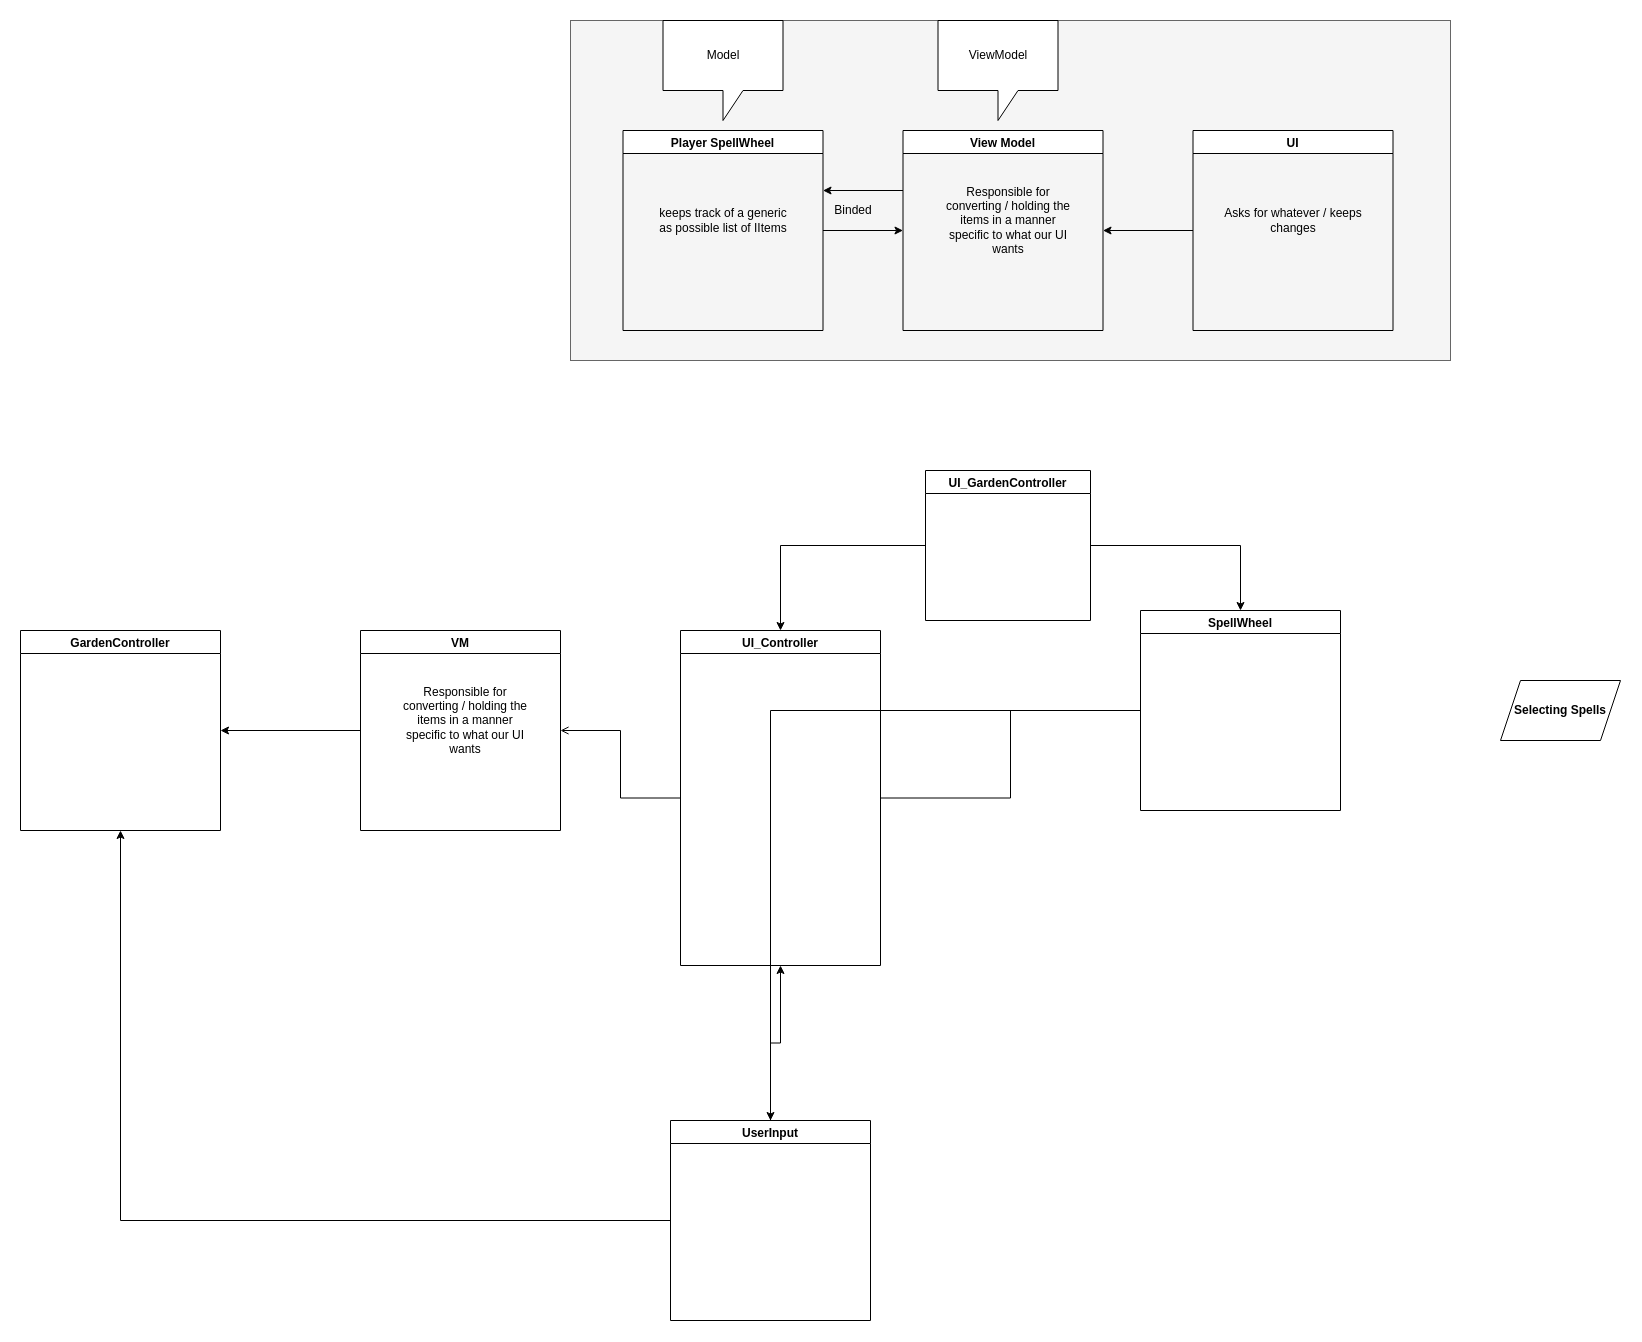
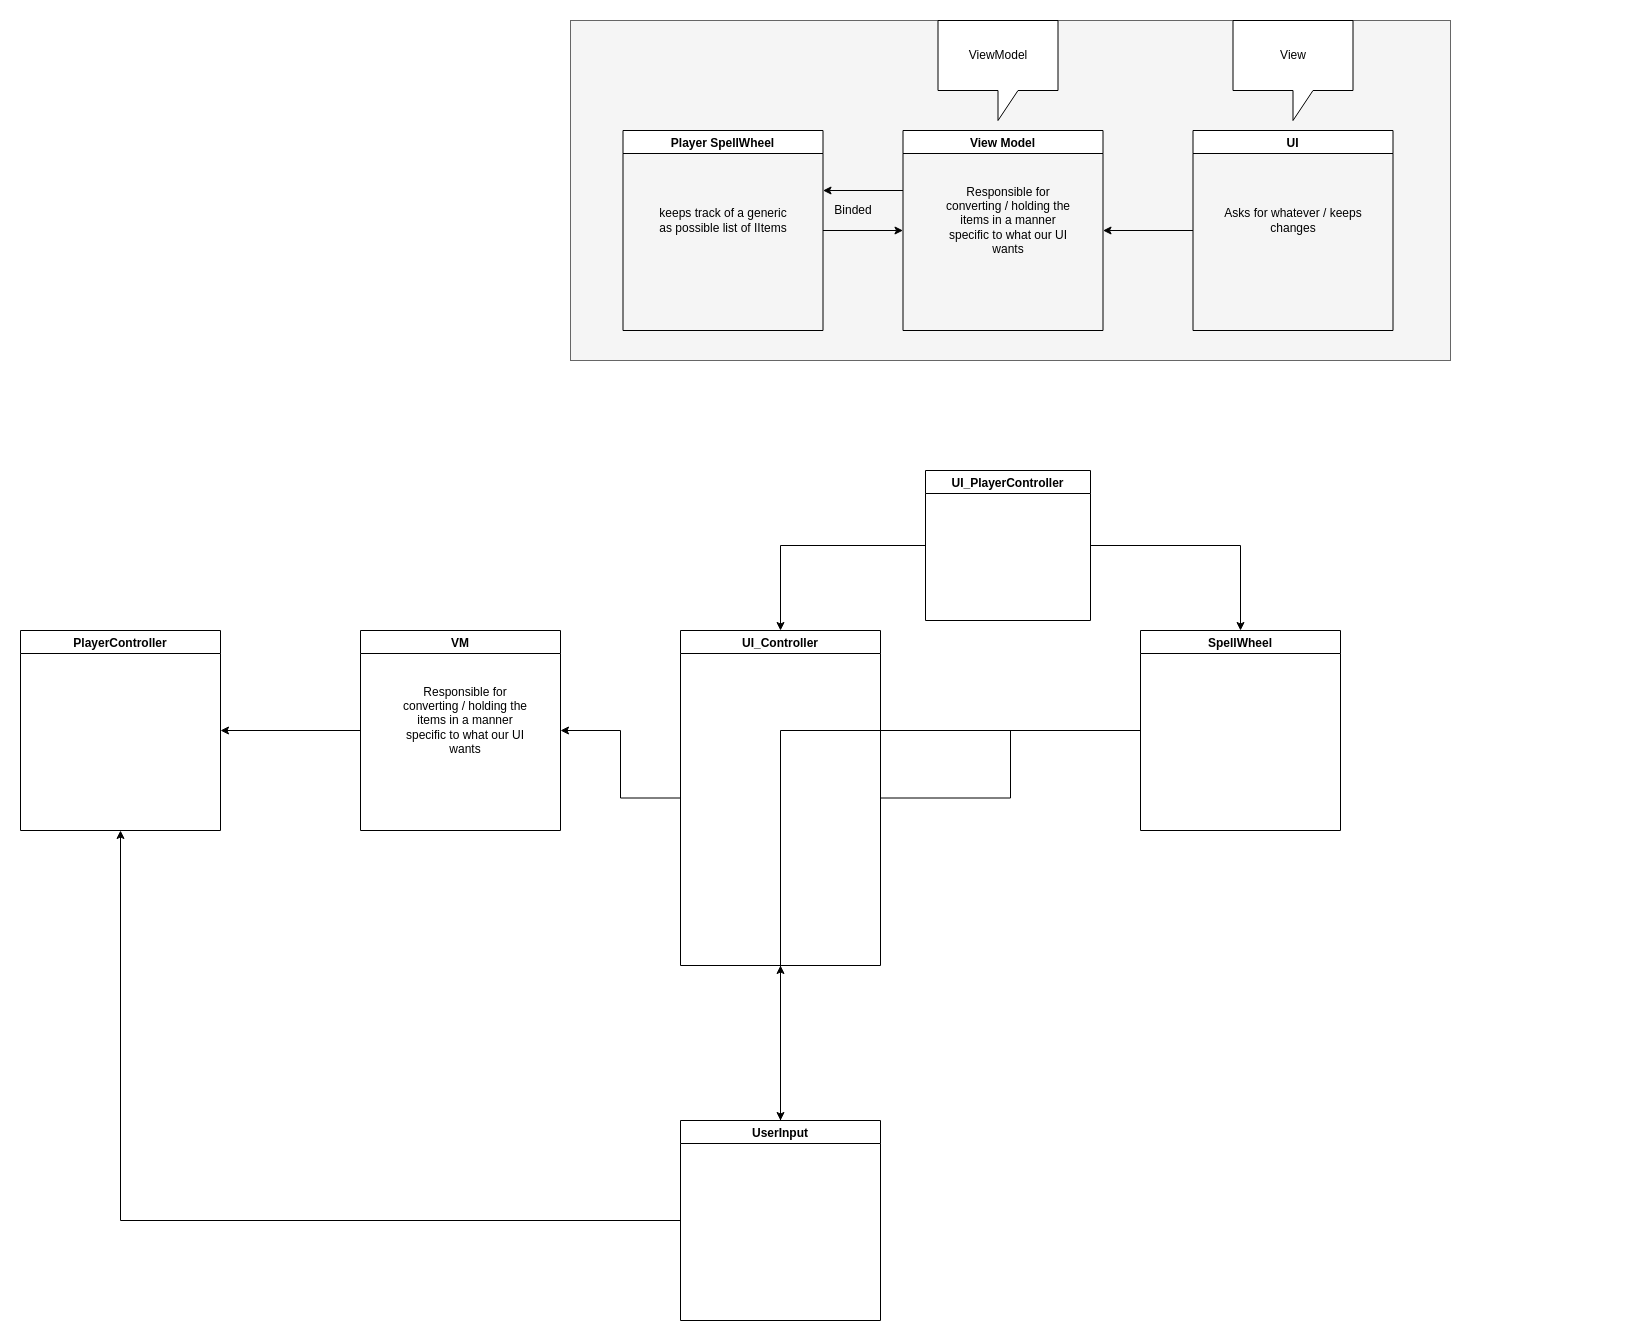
node "Model": removed
node "View": added
node "UI_GardenController": label "UI_GardenController" -> "UI_PlayerController"
node "GardenController": label "GardenController" -> "PlayerController"
node "SpellWheel": moved (1241, 711) -> (1241, 731)
node "Selecting Spells": removed
edge "UI_Controller" -> "VM": arrowhead open -> classic
node "UserInput": moved (771, 1221) -> (781, 1221)
